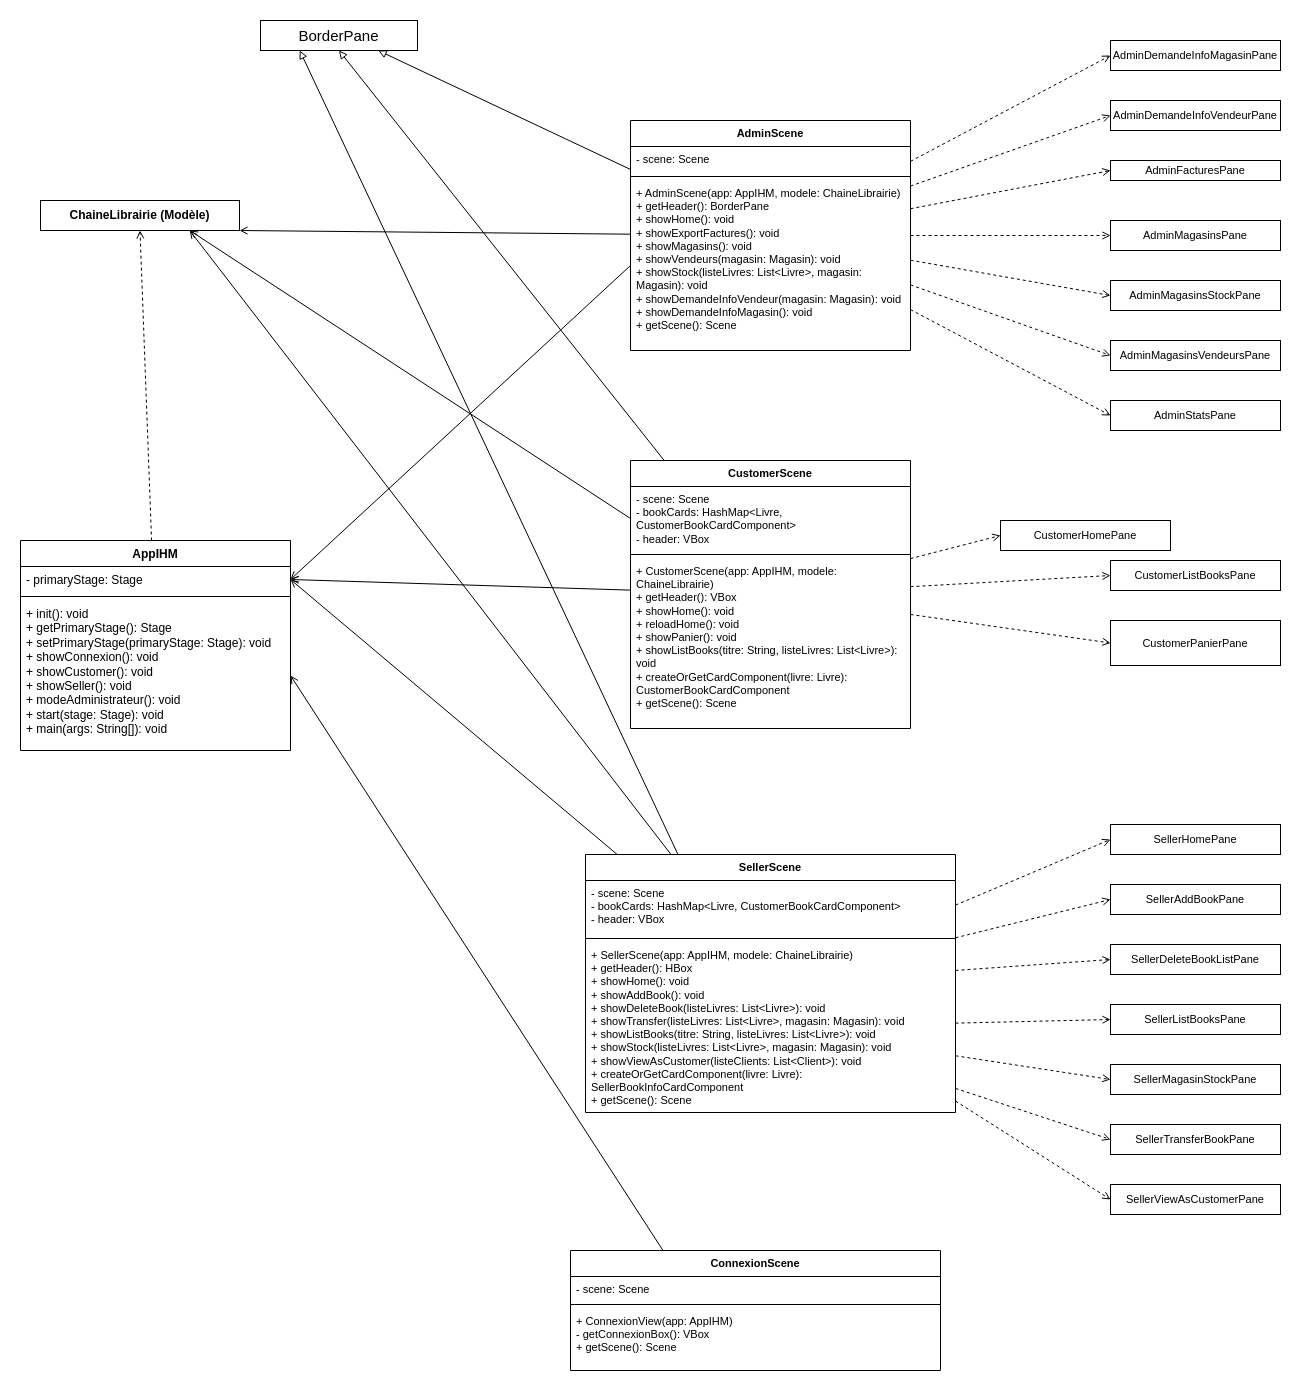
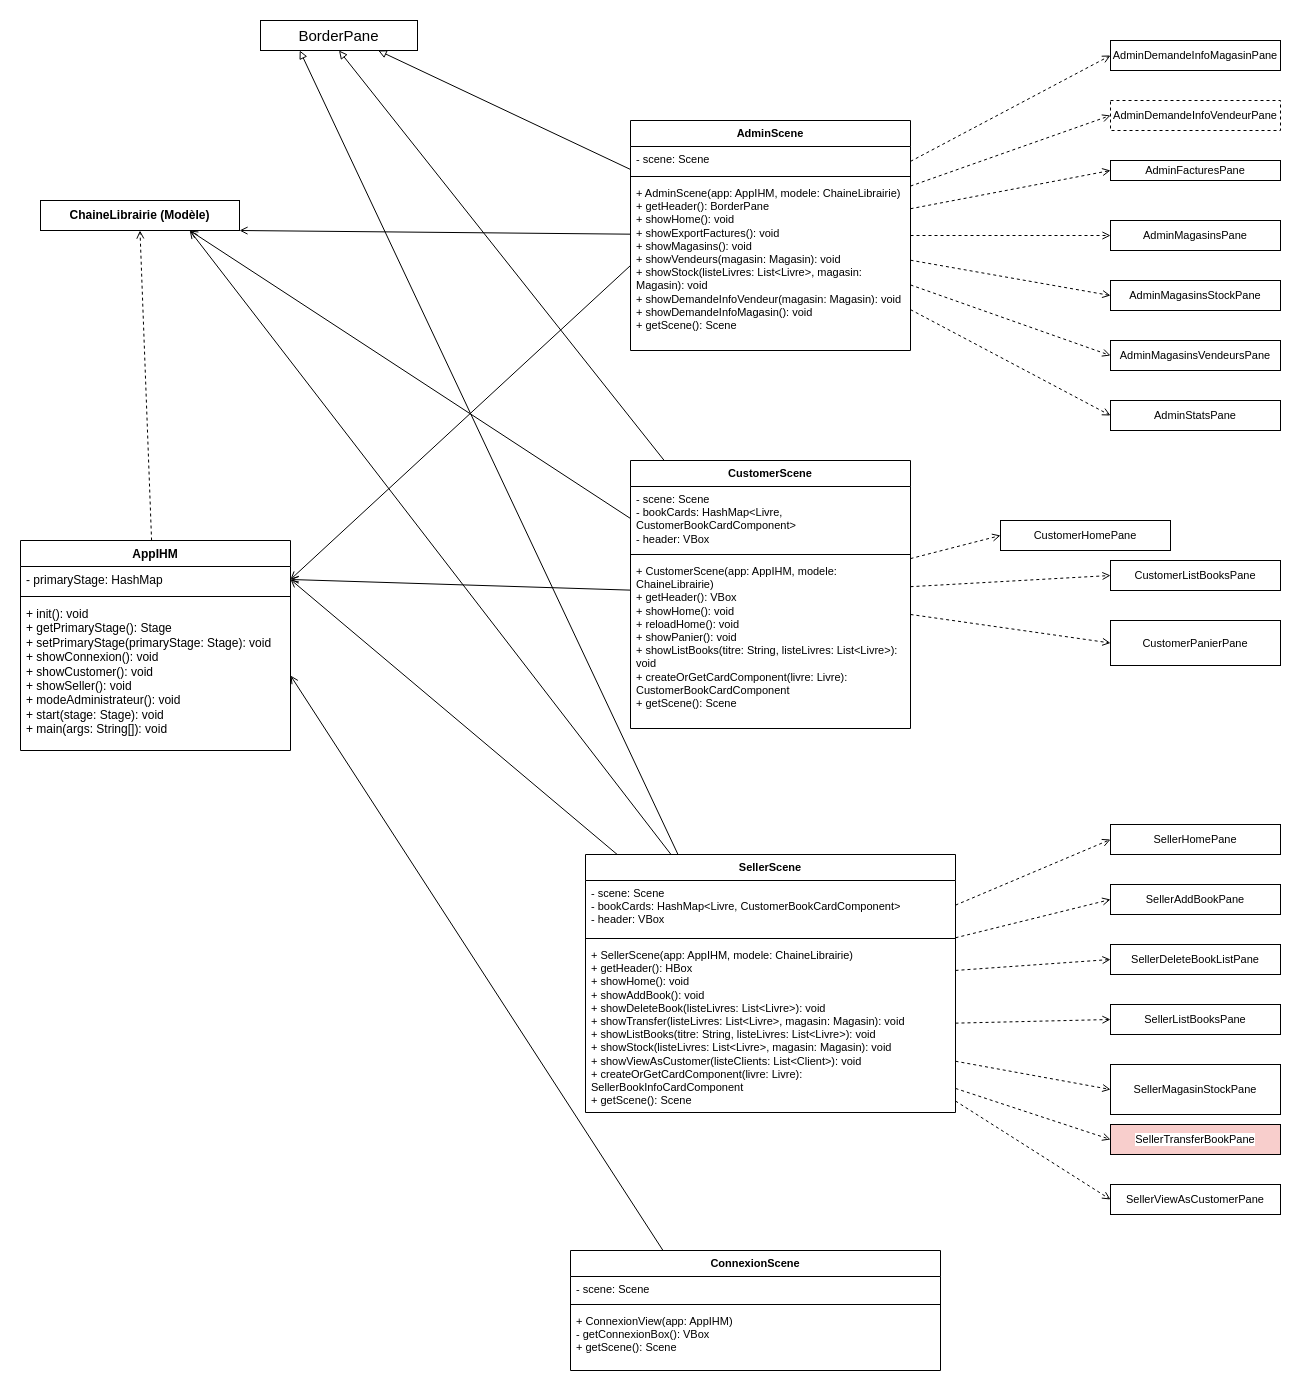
node "AdminDemandeInfoVendeurPane": style solid -> dashed
node "- primaryStage: Stage": label "- primaryStage: Stage" -> "- primaryStage: HashMap"
node "SellerMagasinStockPane": size 170x30 -> 170x50
node "SellerTransferBookPane": fillcolor #ffffff -> #f8cecc
